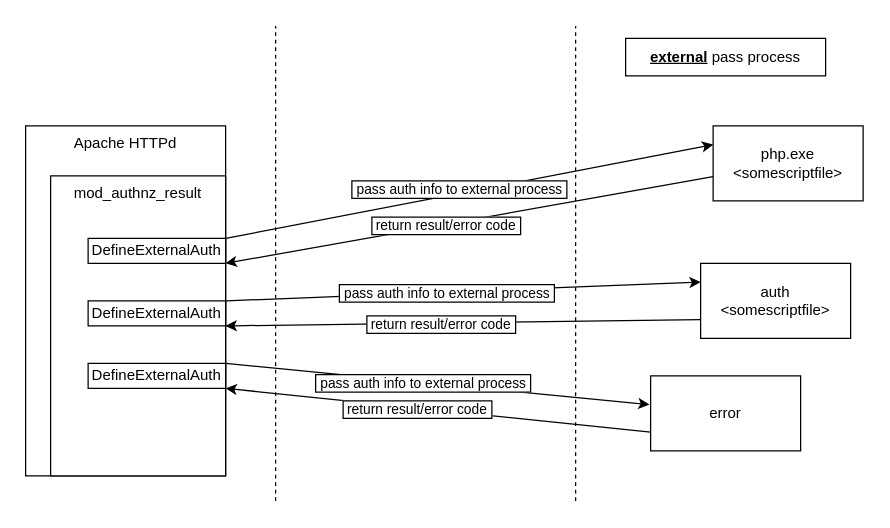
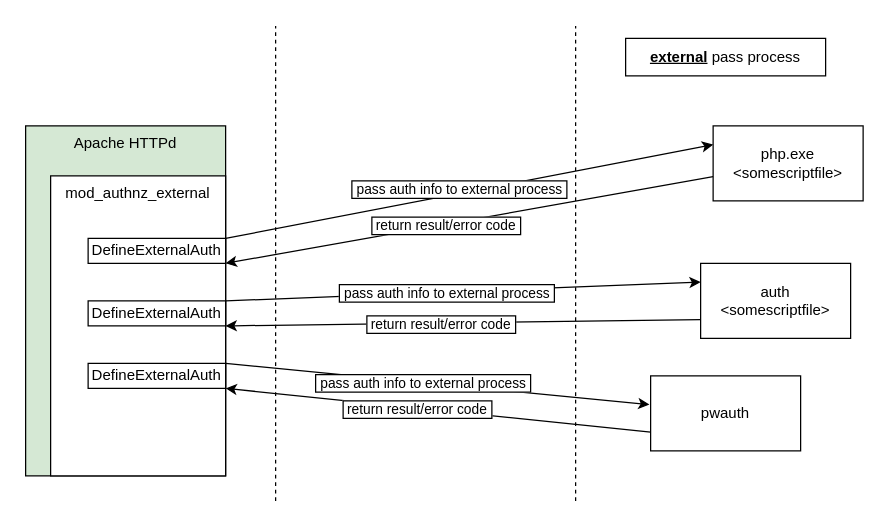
node "Apache HTTPd": fillcolor #ffffff -> #d5e8d4
node "mod_authnz_result": label "mod_authnz_result" -> "mod_authnz_external"
node "error": label "error" -> "pwauth"
